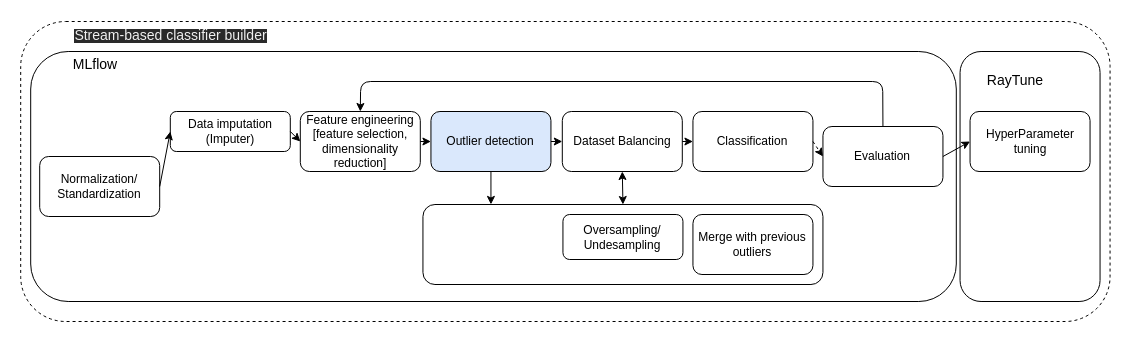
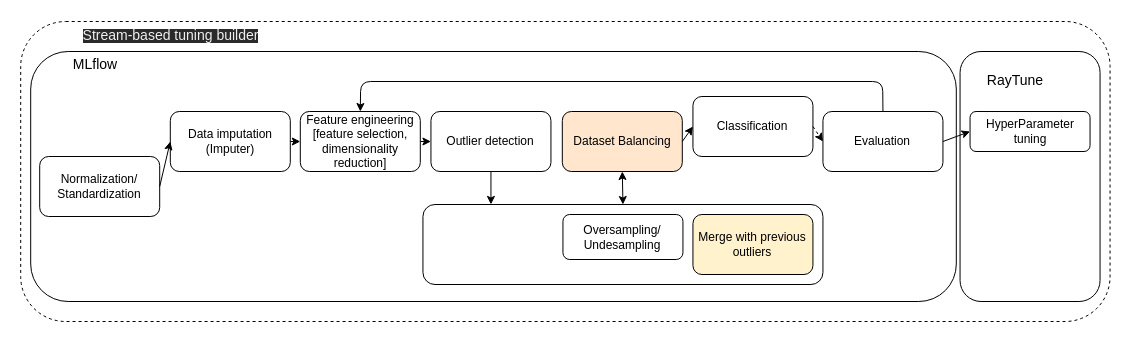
node "Stream-based classifier builder": label "Stream-based classifier builder" -> "Stream-based tuning builder"
node "Data imputation (Imputer)": size 120x40 -> 120x60
node "Outlier detection": fillcolor #dae8fc -> #ffffff
edge "Outlier detection" -> "Dataset Balancing": removed
node "Dataset Balancing": fillcolor #ffffff -> #ffe6cc
node "Classification": moved (753, 142) -> (753, 127)
node "HyperParameter tuning": size 120x60 -> 120x40
node "Evaluation": moved (883, 157) -> (883, 142)
node "Merge with previous outliers": fillcolor #ffffff -> #fff2cc
